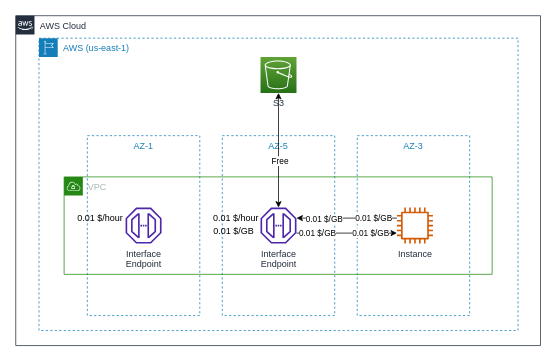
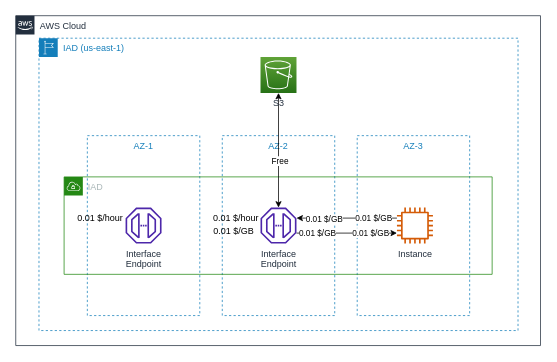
node "AWS (us-east-1)": label "AWS (us-east-1)" -> "IAD (us-east-1)"
node "AZ-5": label "AZ-5" -> "AZ-2"
node "VPC": label "VPC" -> "IAD"
